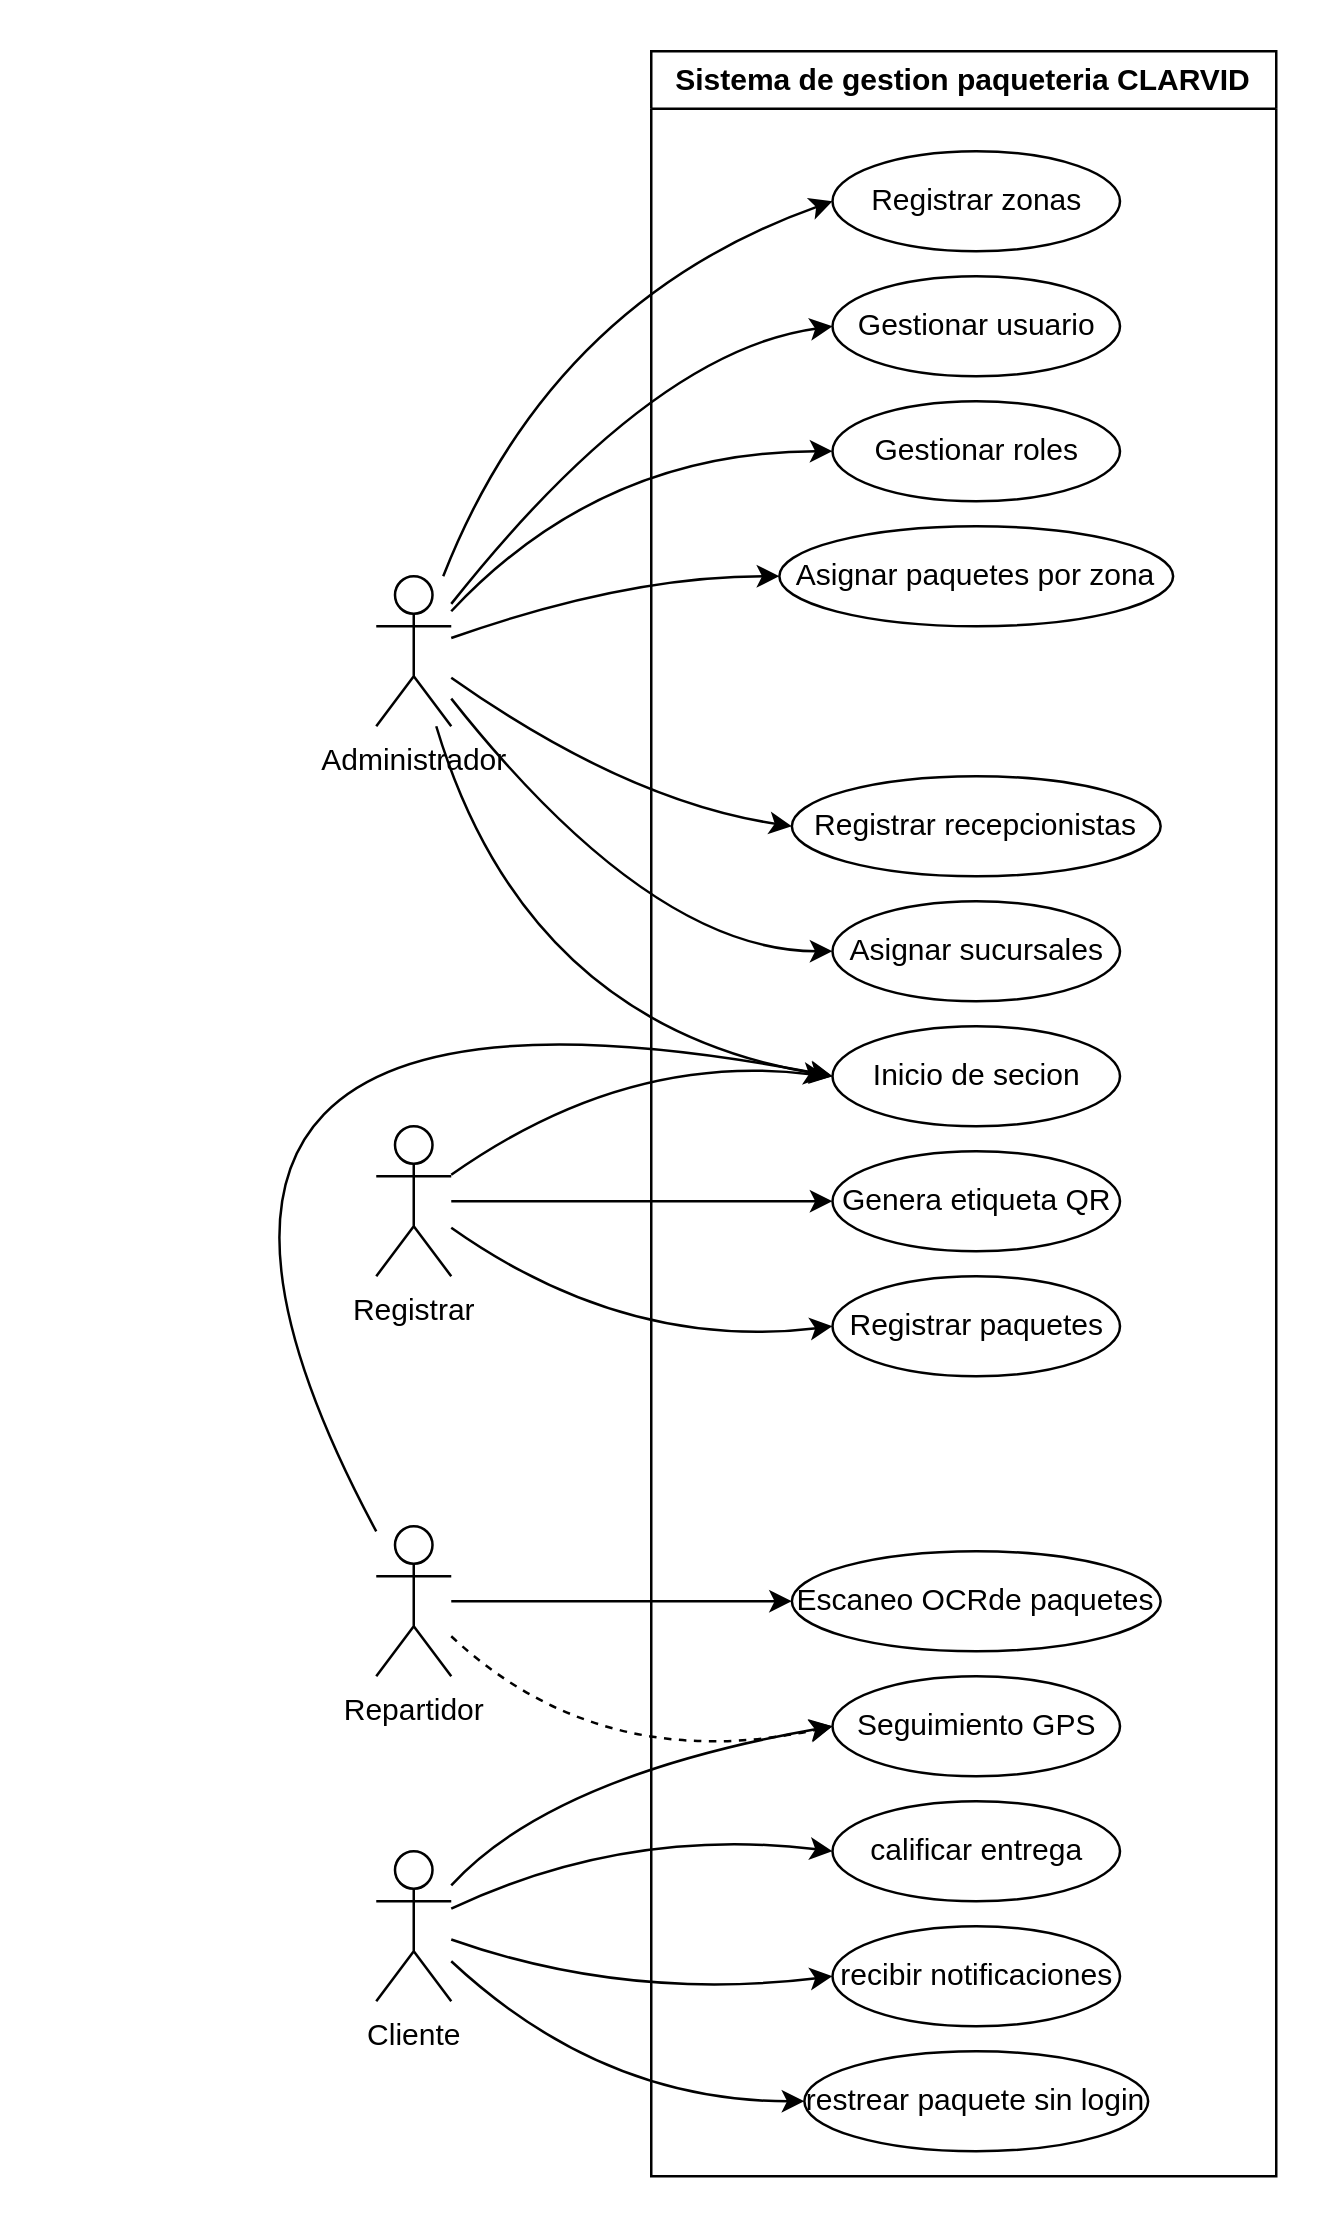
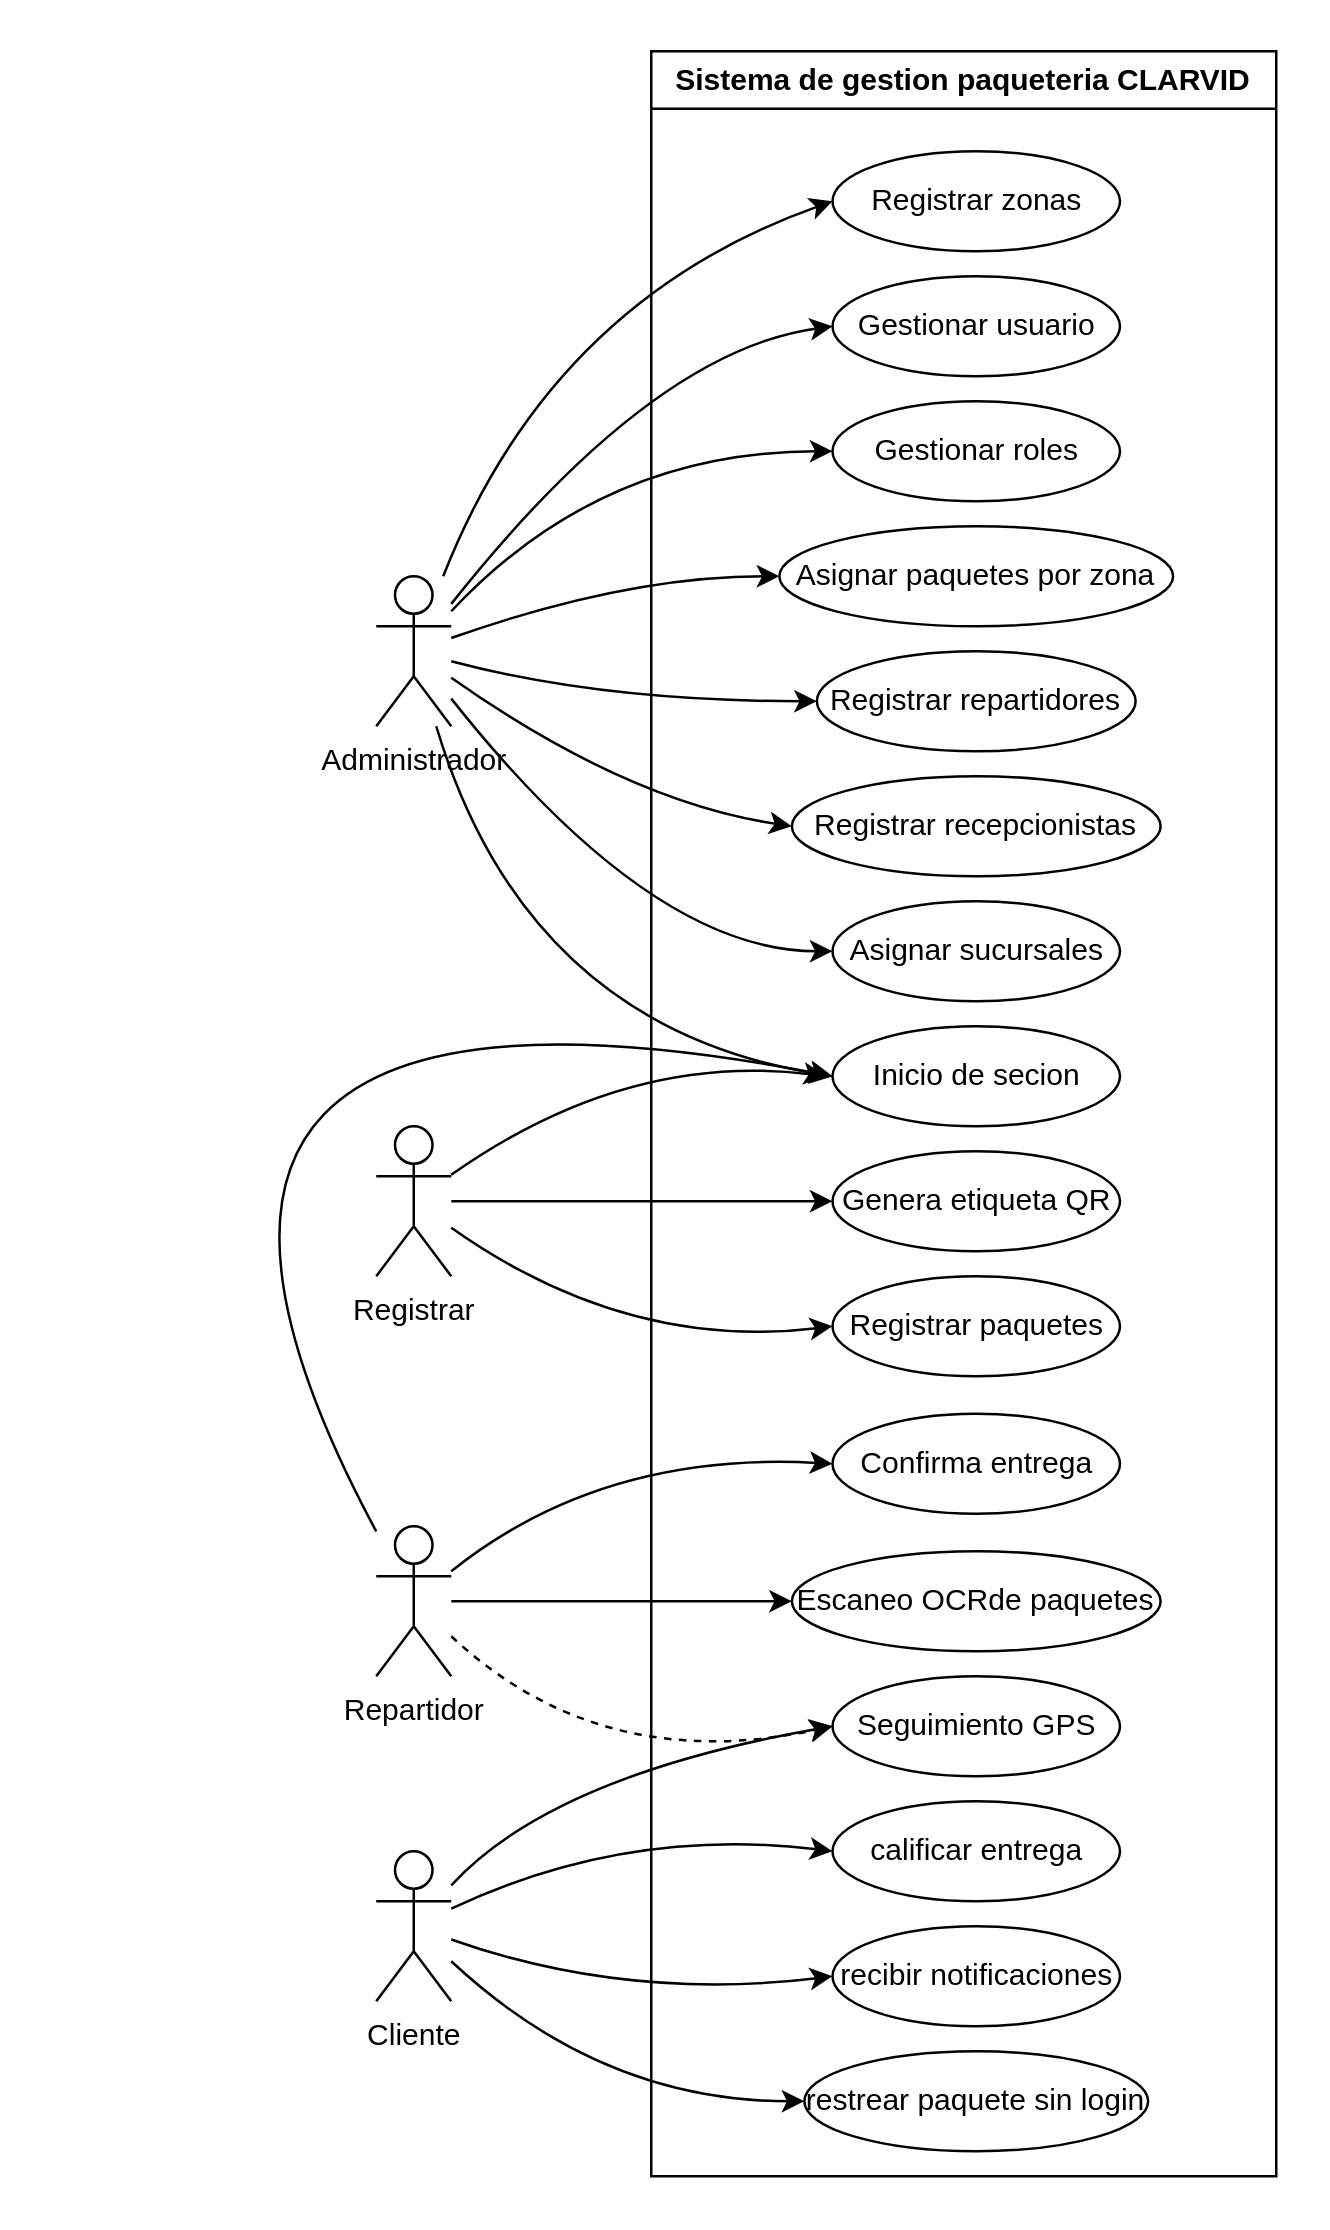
edge "Administrador" -> "Registrar repartidores": added
node "Registrar repartidores": added
node "Confirma entrega": added
edge "Repartidor" -> "Confirma entrega": added
